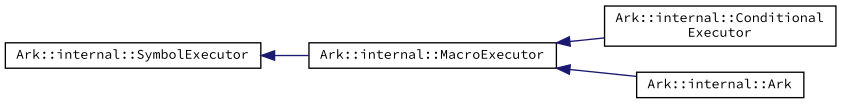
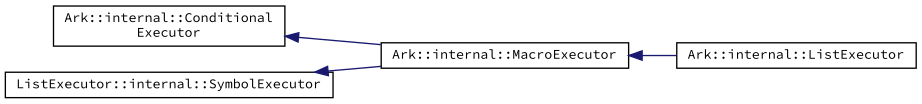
edge "Ark::internal::Conditional Executor" -> "Ark::internal::MacroExecutor": reversed
node "Ark::internal::SymbolExecutor": label "Ark::internal::SymbolExecutor" -> "ListExecutor::internal::SymbolExecutor"
node "Ark::internal::Ark": label "Ark::internal::Ark" -> "Ark::internal::ListExecutor"
